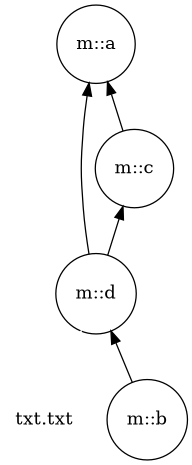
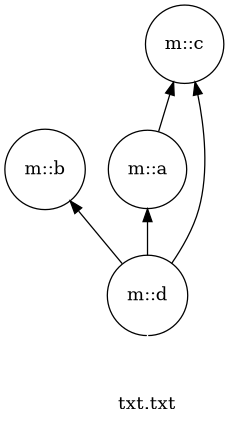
edge "m::c" -> "m::a": reversed
edge "m::b" -> "m::d": reversed
